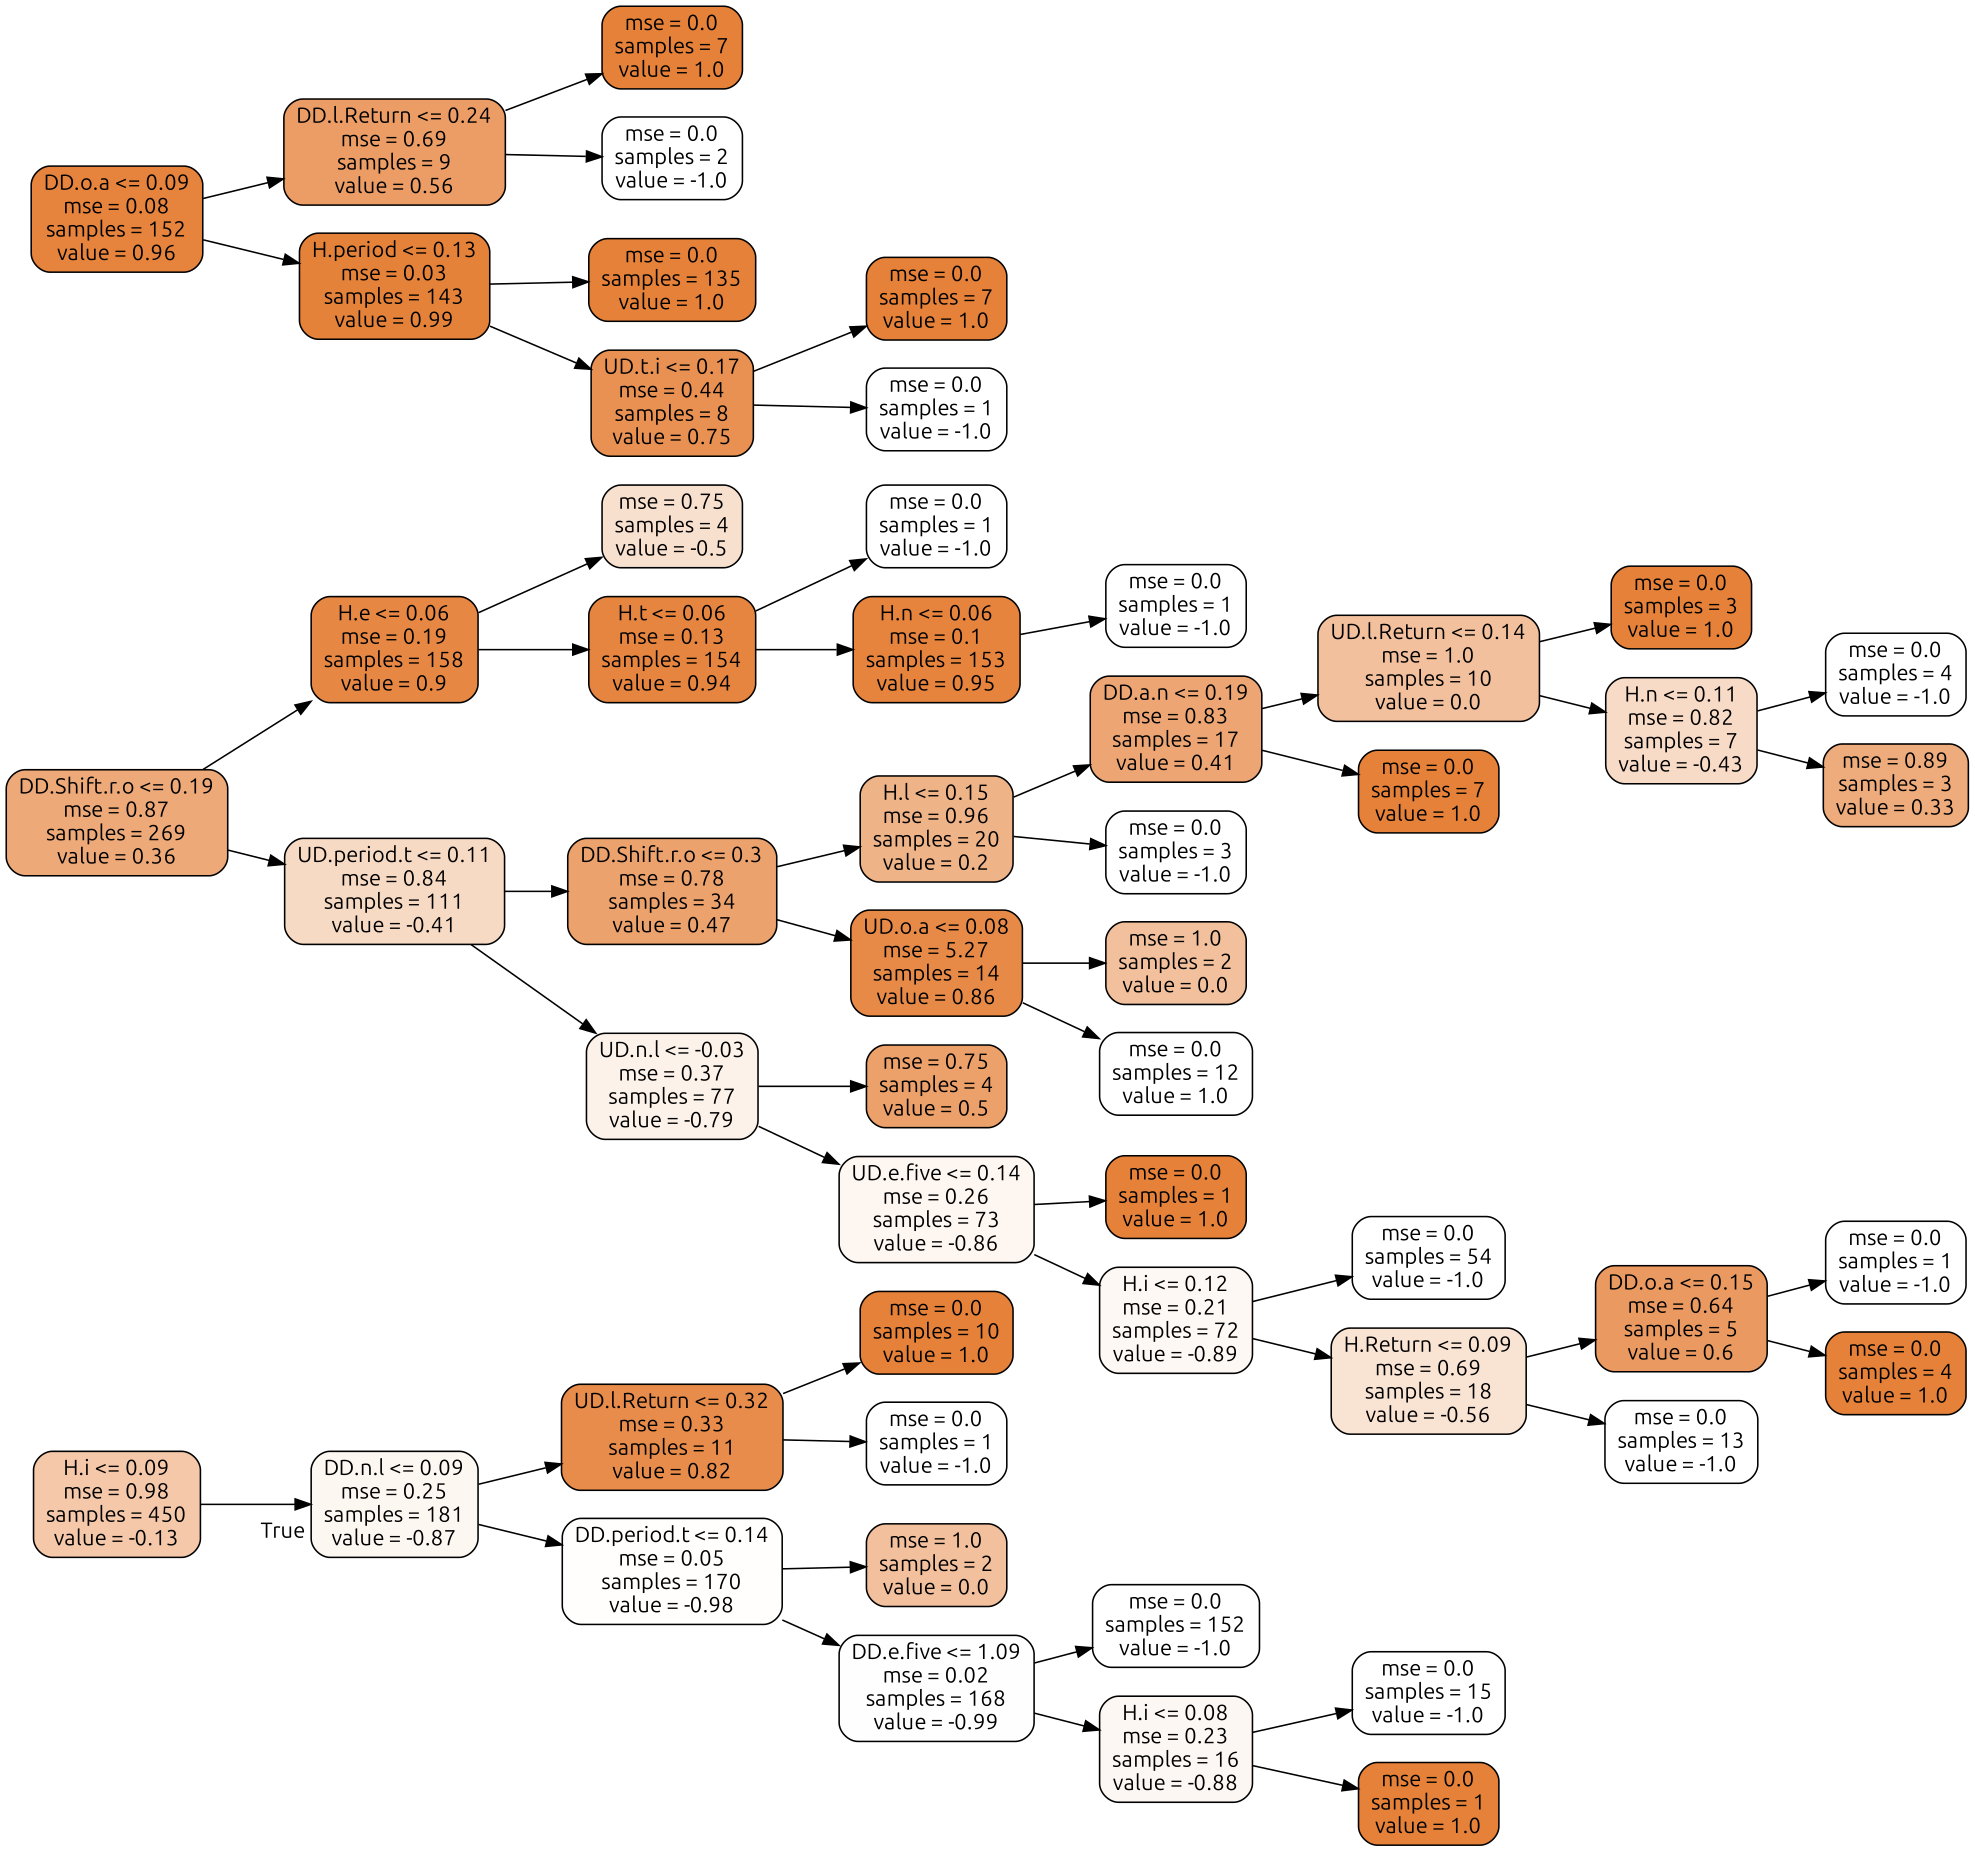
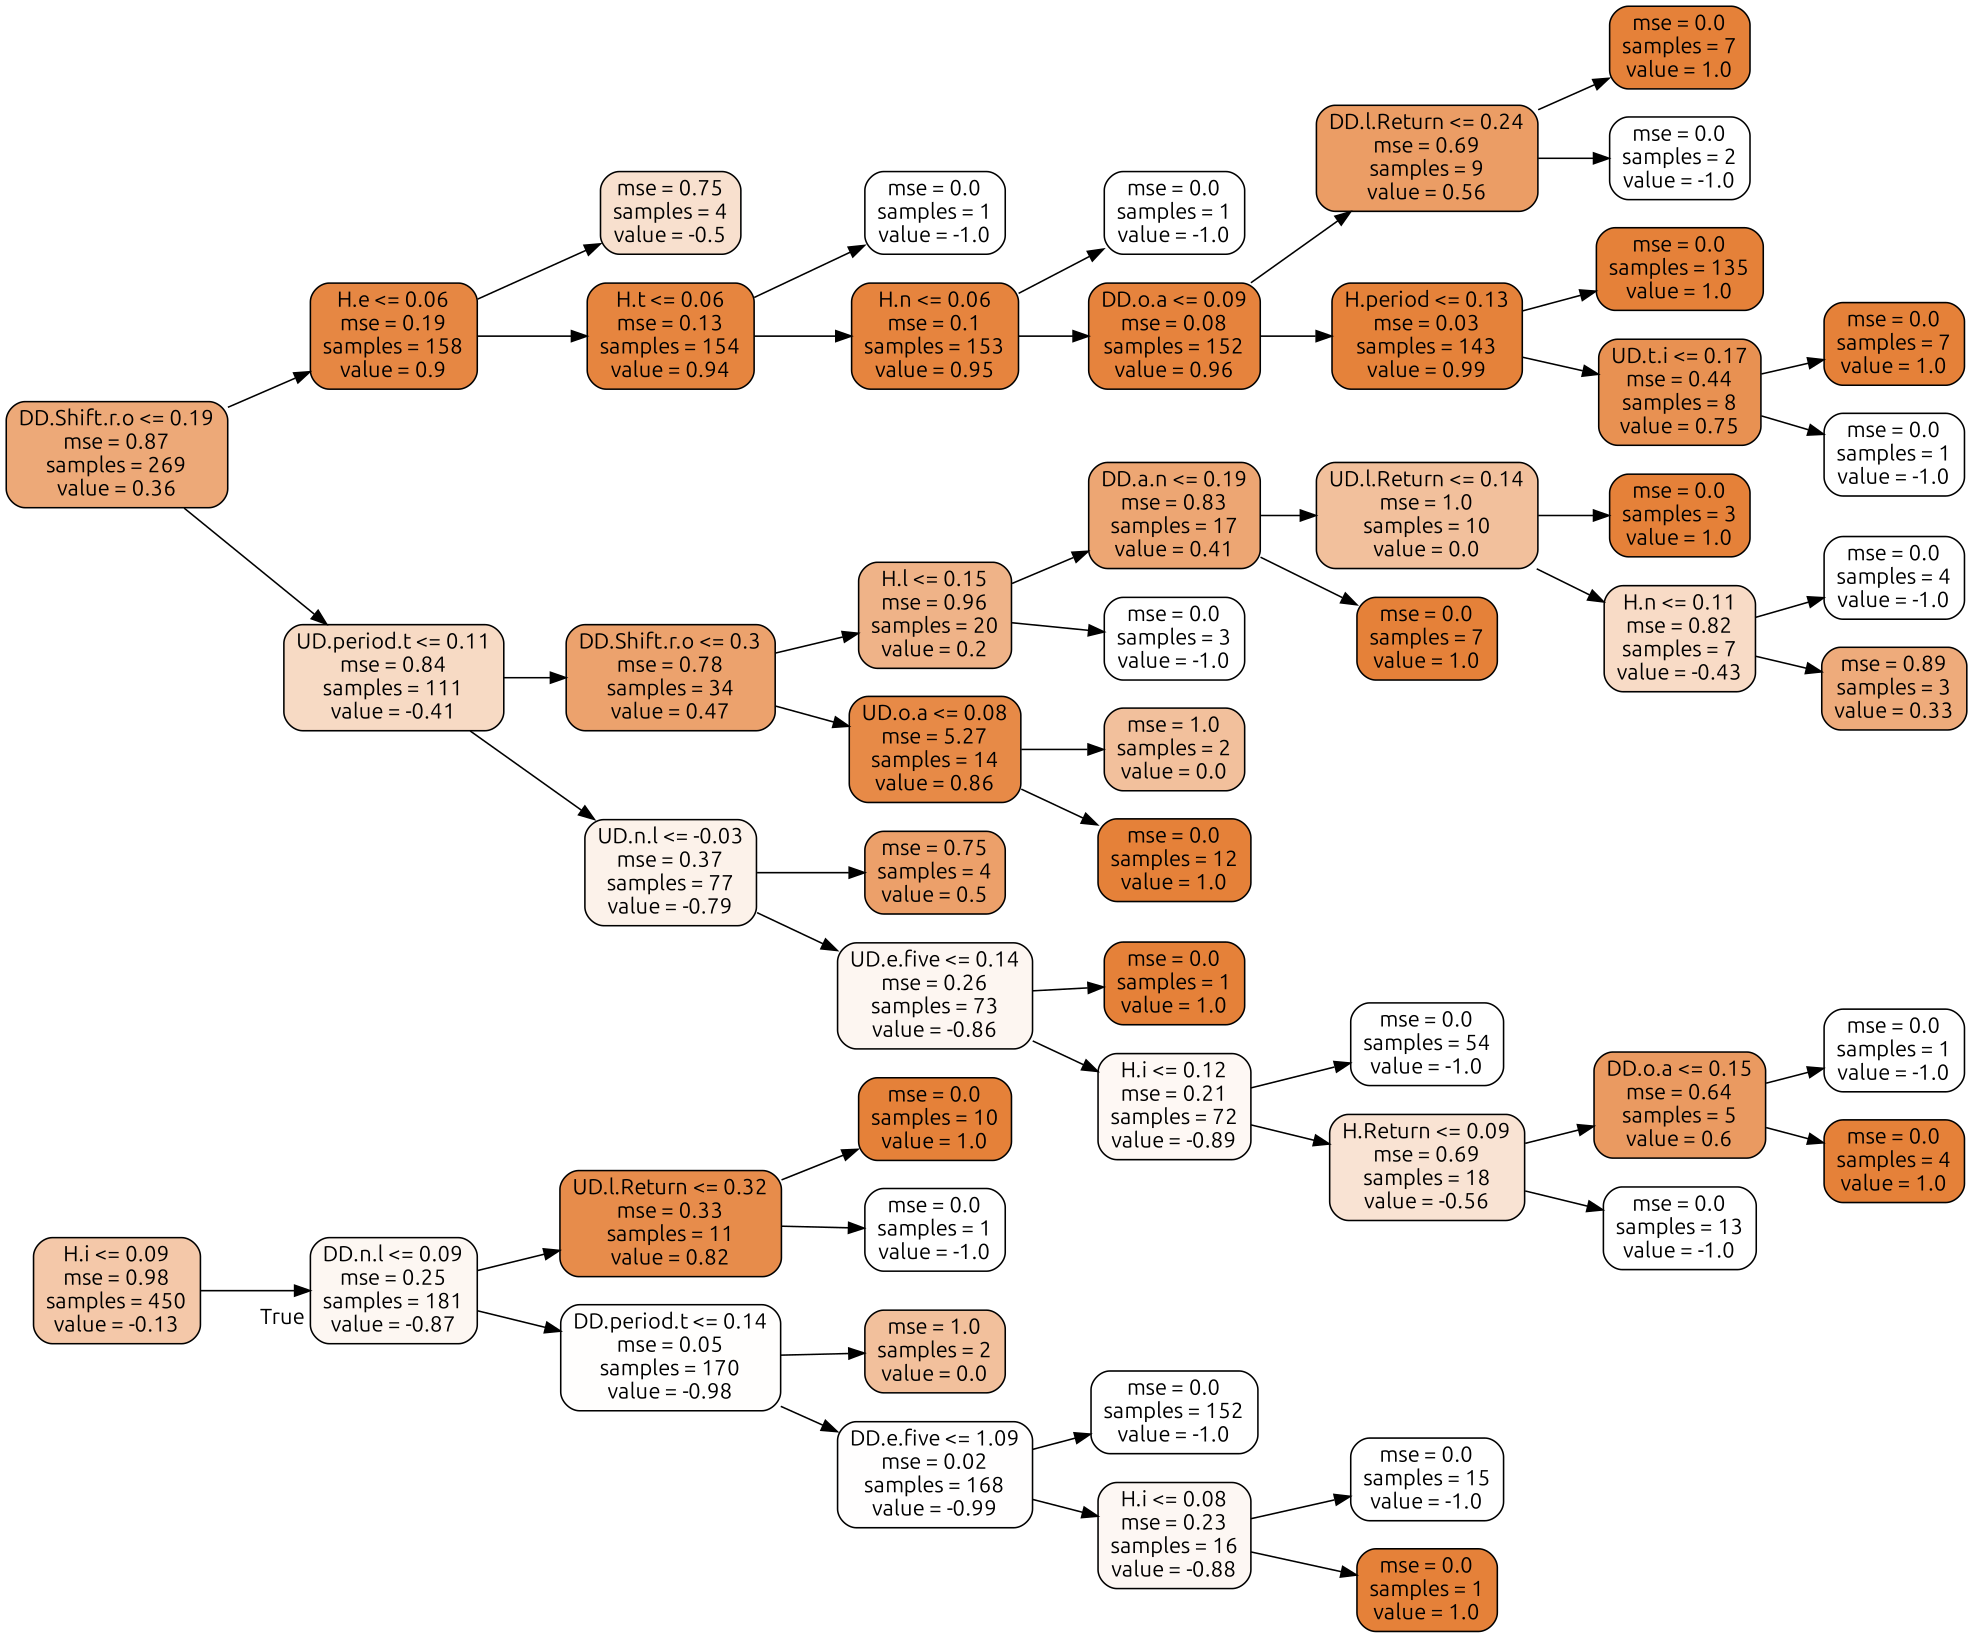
edge "H.n <= 0.06 mse = 0.1 samples = 153 value = 0.95" -> "DD.o.a <= 0.09 mse = 0.08 samples = 152 value = 0.96": added
node "mse = 0.0 samples = 12 value = 1.0": fillcolor #ffffff -> #e58139
